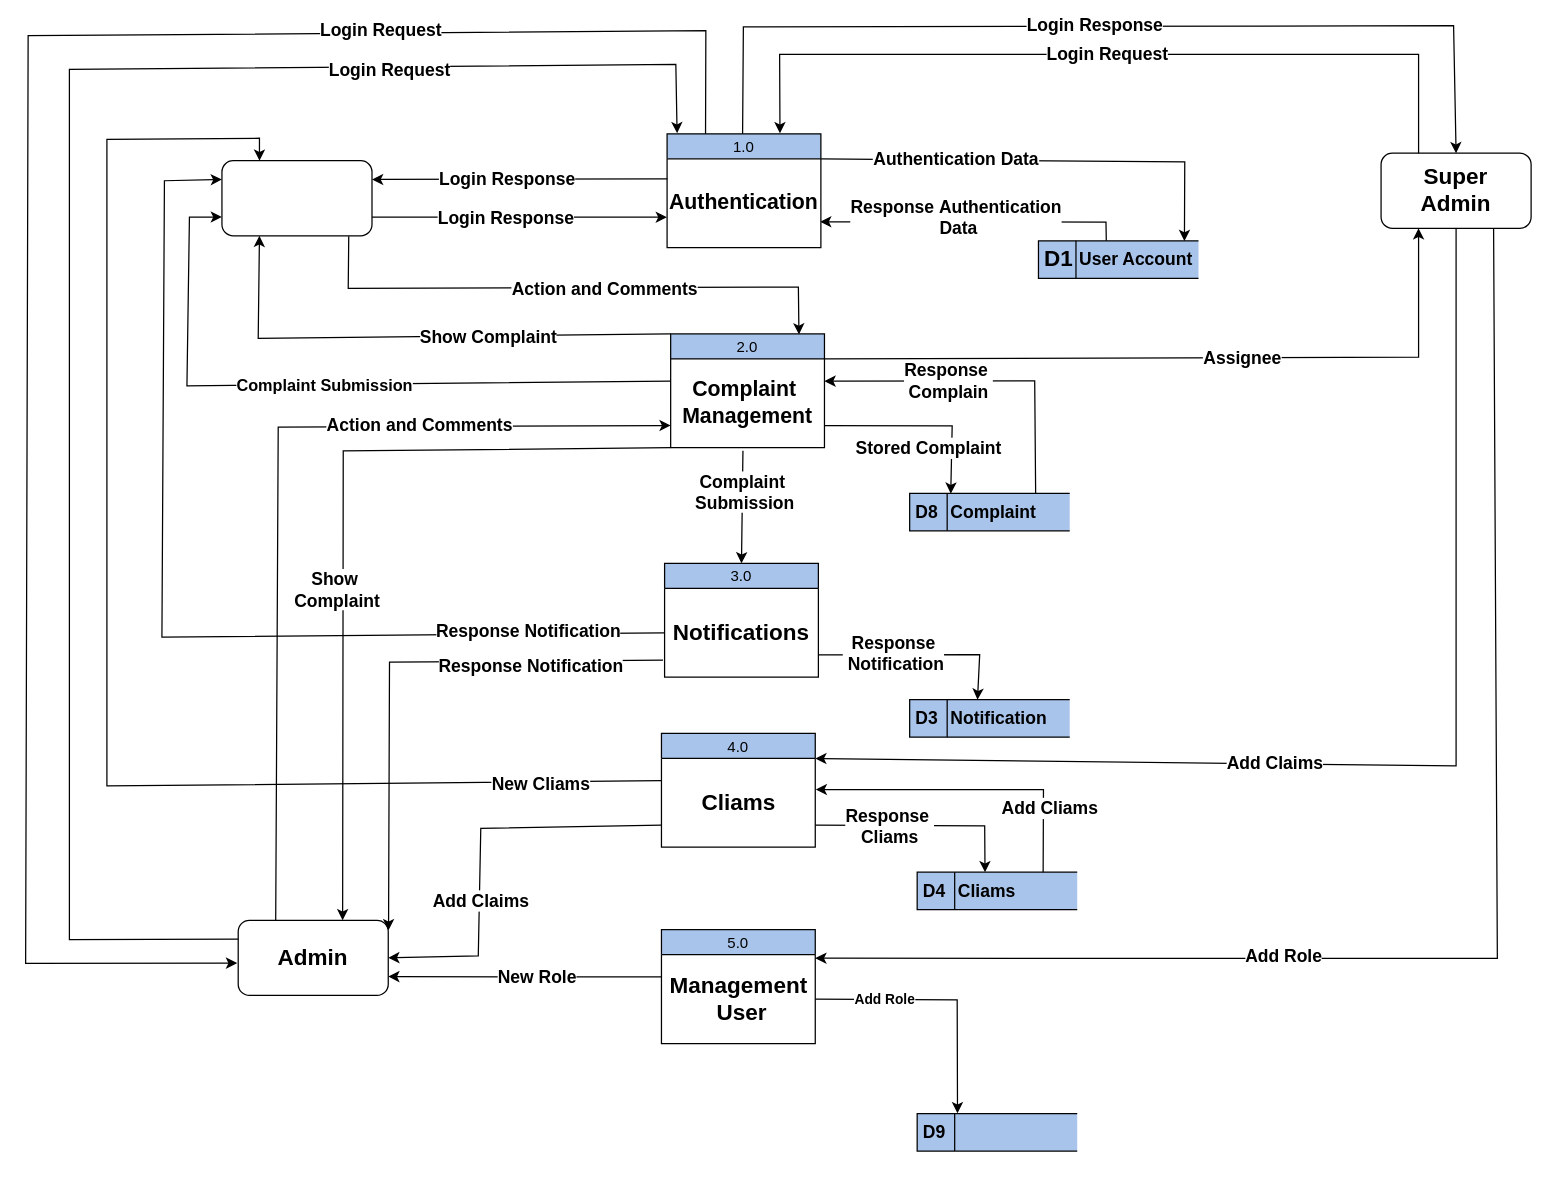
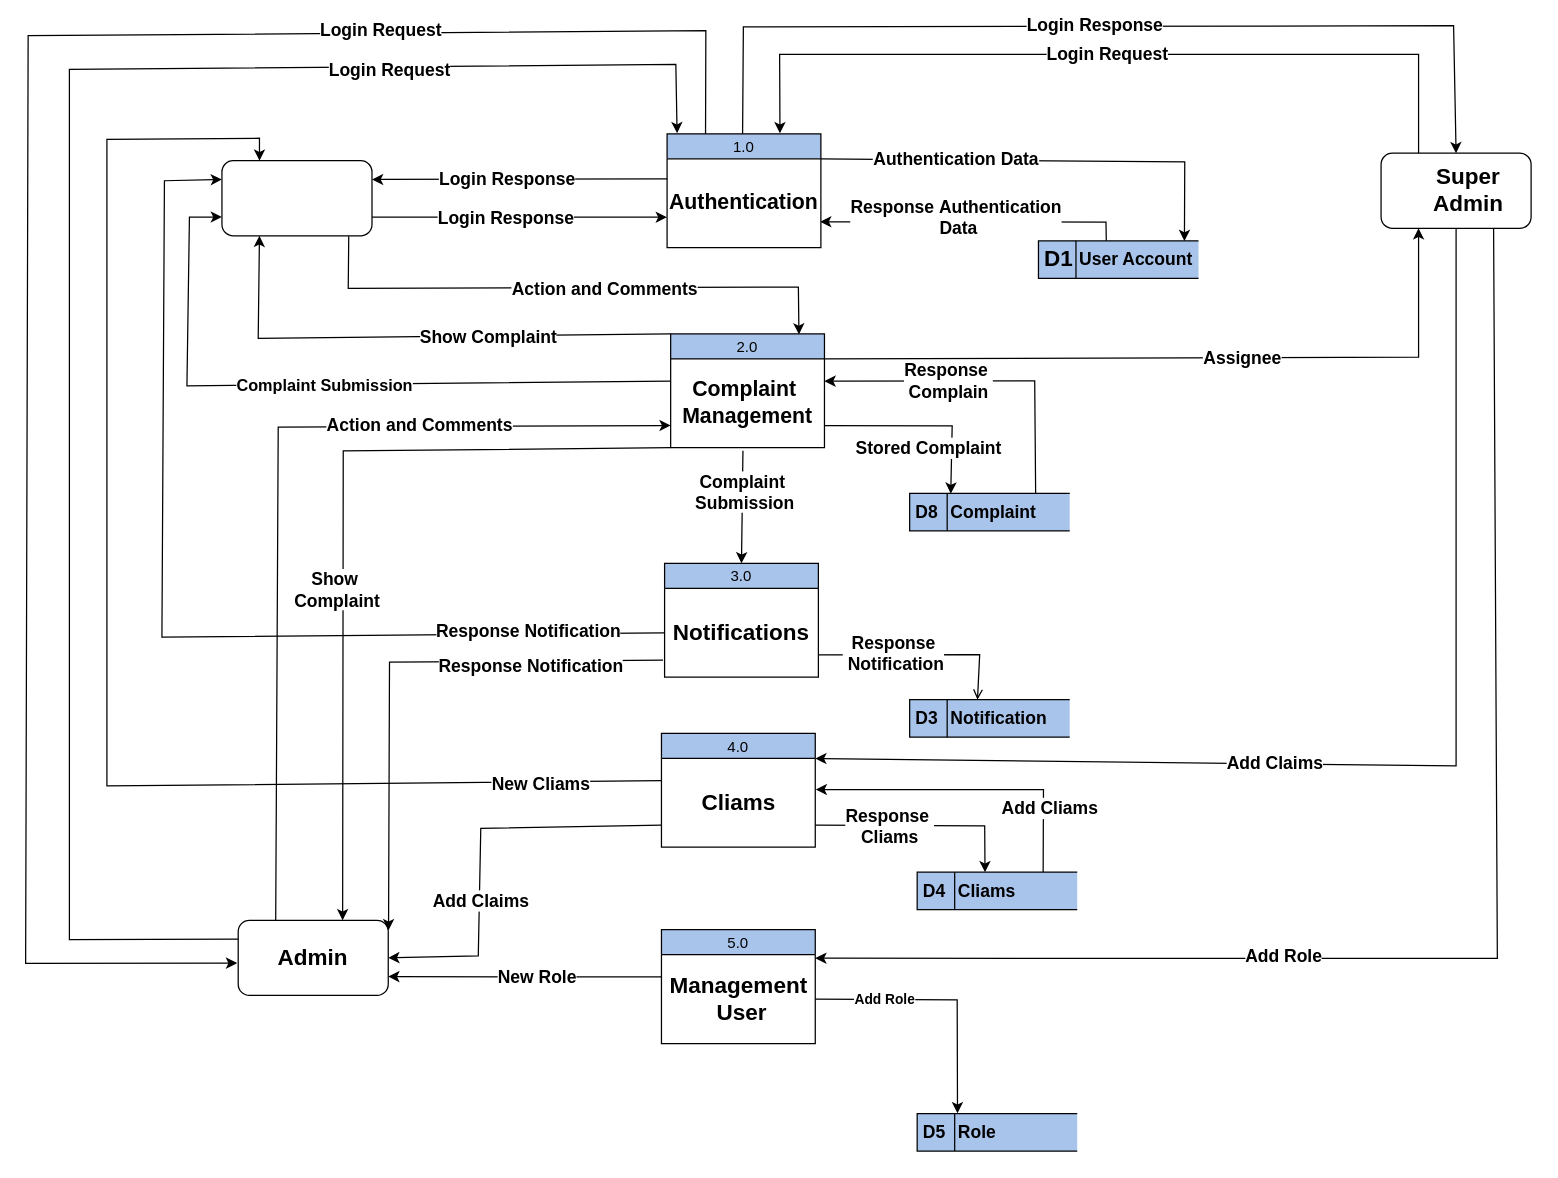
node "Super Admin": moved (1456, 191) -> (1468, 191)
edge "Notifications" -> "Notification": arrowhead classic -> open
node "D9": label "D9" -> "D5"
node "Role": added
